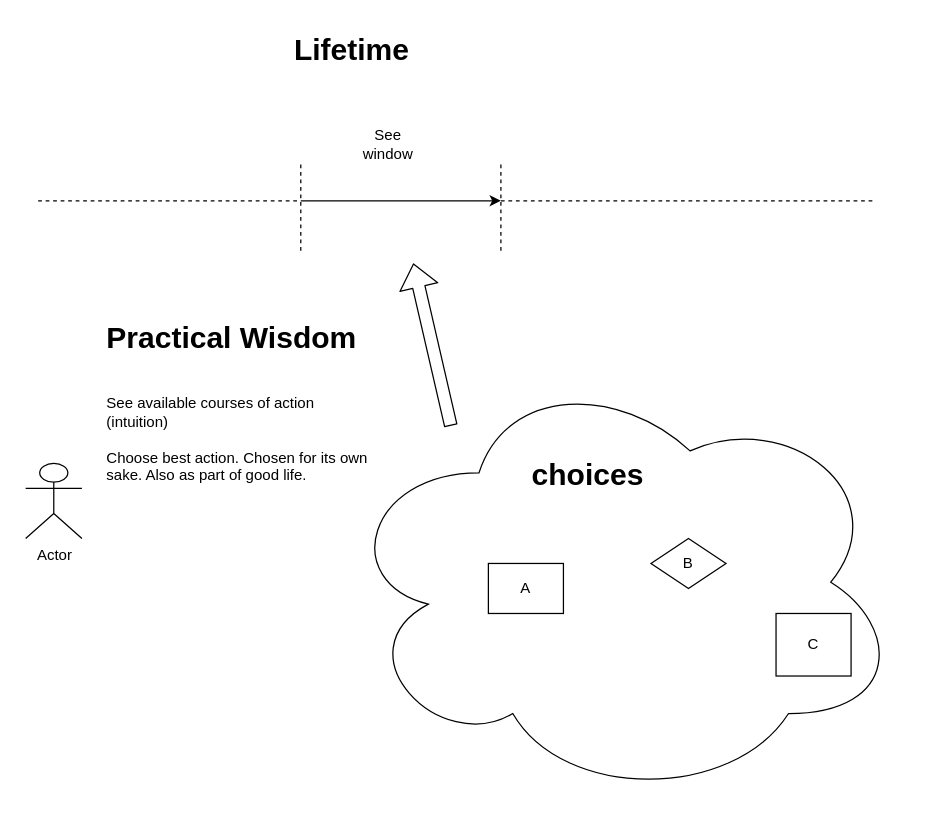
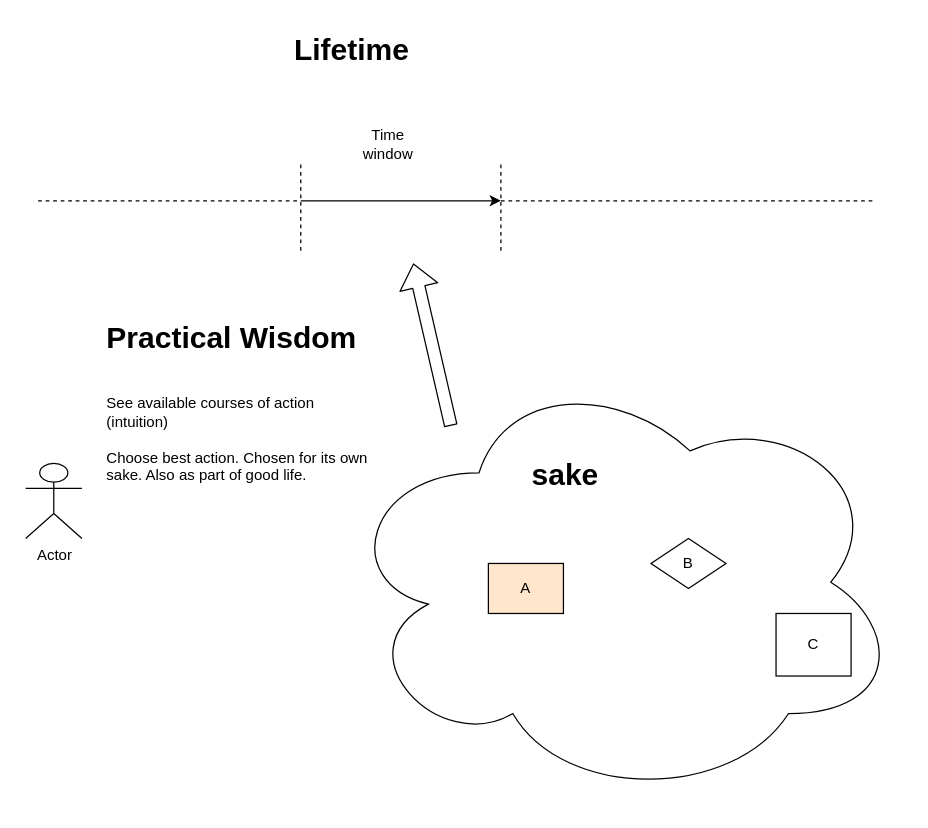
node "See window": label "See window" -> "Time window"
node "choices": label "choices" -> "sake"
node "A": fillcolor #ffffff -> #ffe6cc
